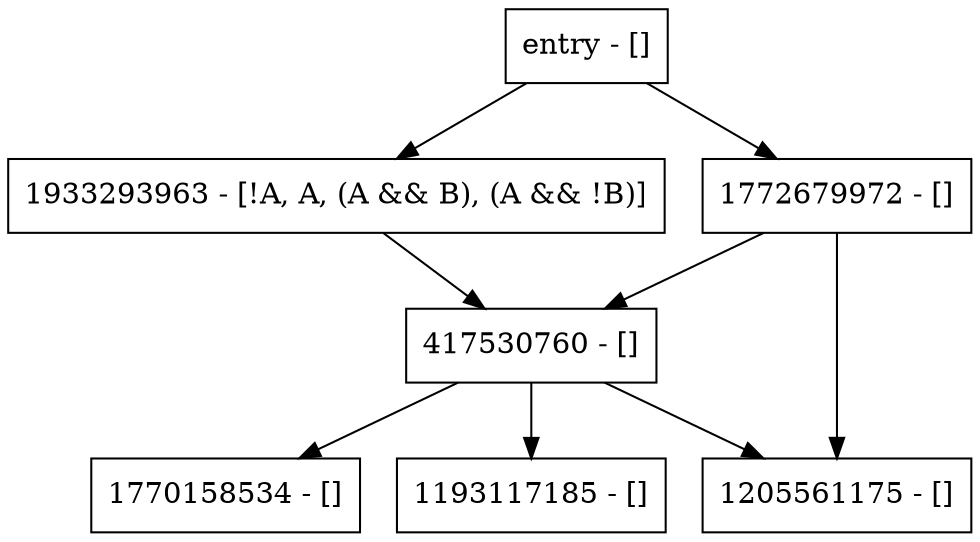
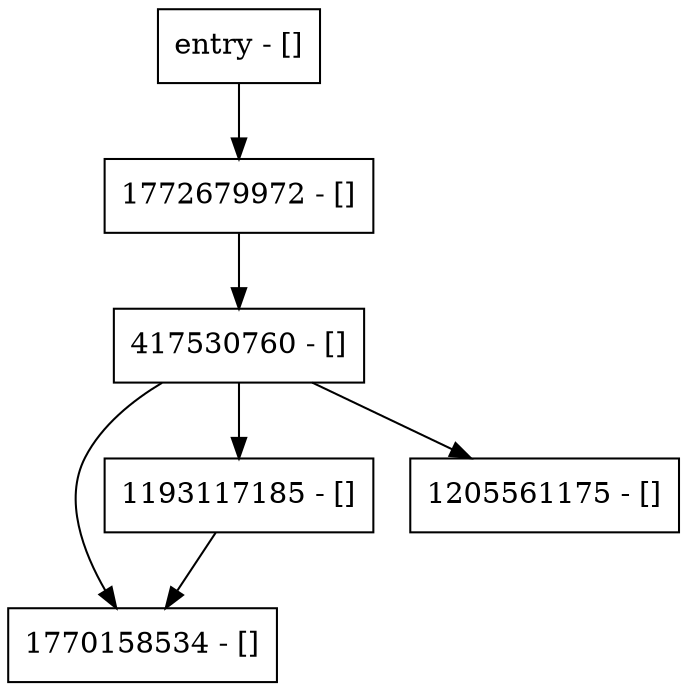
node "1933293963 - [!A, A, (A && B), (A && !B)]": removed
edge "1772679972 - []" -> "1205561175 - []": removed
edge "1193117185 - []" -> "1770158534 - []": added
